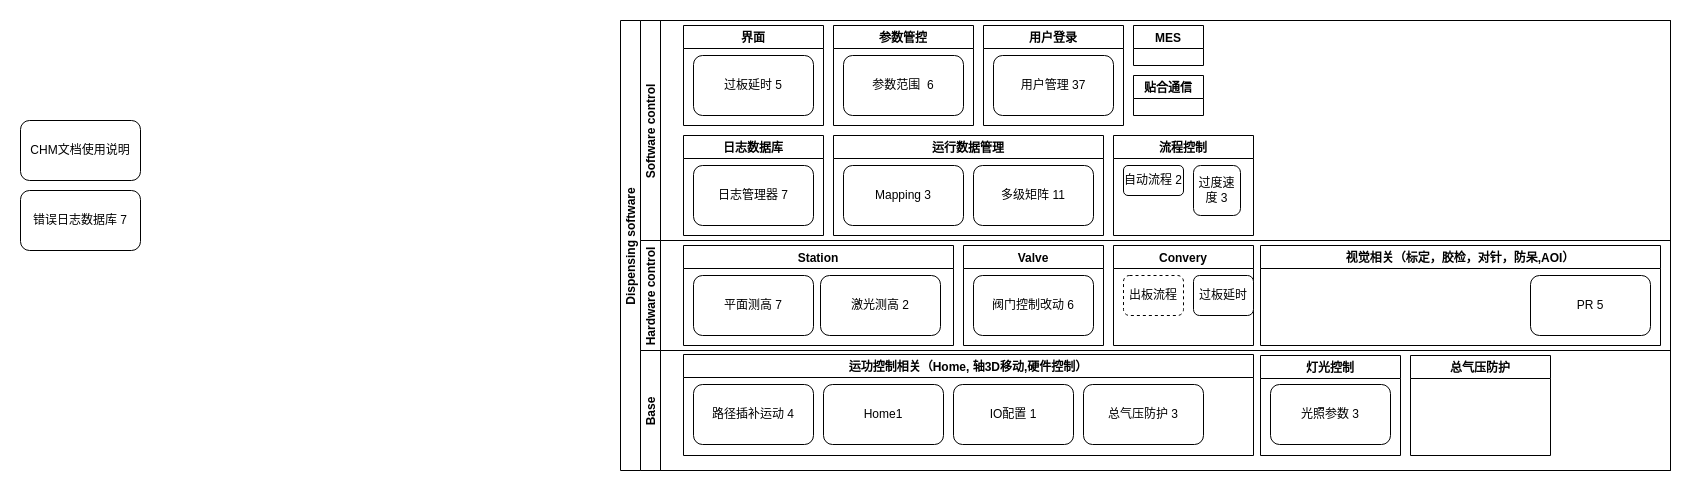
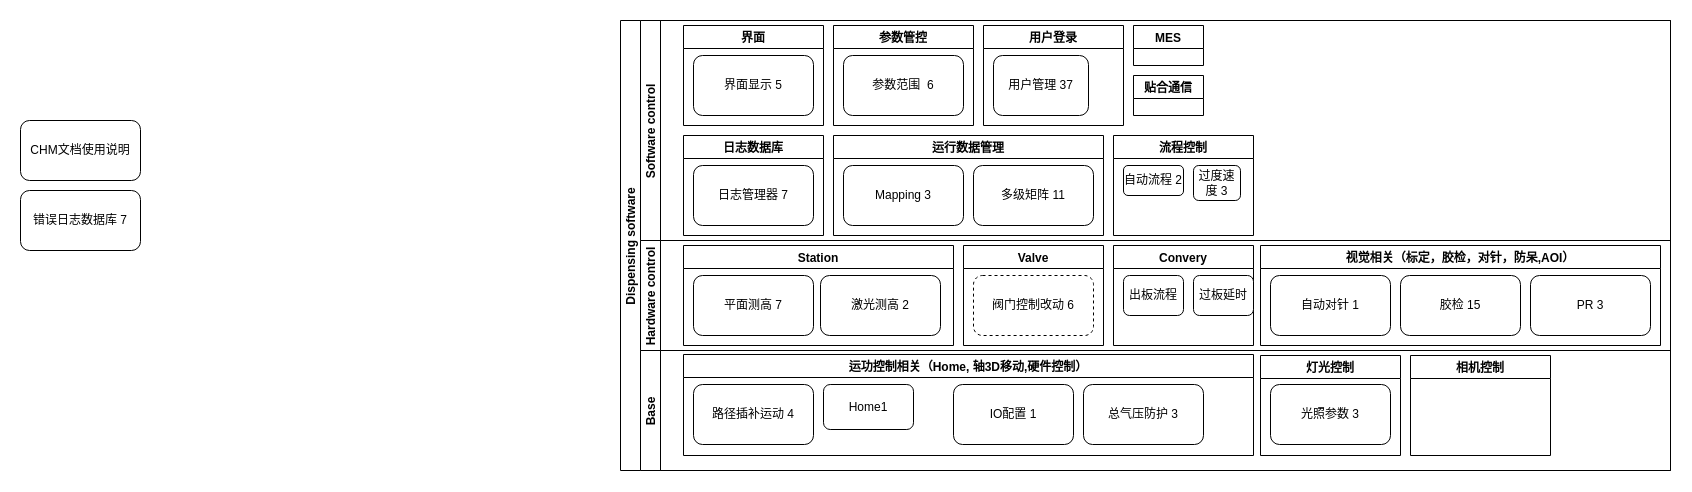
node "过板延时 5": label "过板延时 5" -> "界面显示 5"
node "用户管理 37": size 120x60 -> 95x60
node "过度速度 3": size 47x50 -> 47x35
node "出板流程": style dashed -> solid
node "阀门控制改动 6": style solid -> dashed
node "自动对针 1": added
node "胶检 15": added
node "PR 5": label "PR 5" -> "PR 3"
node "总气压防护": label "总气压防护" -> "相机控制"
node "Home1": size 120x60 -> 90x45
